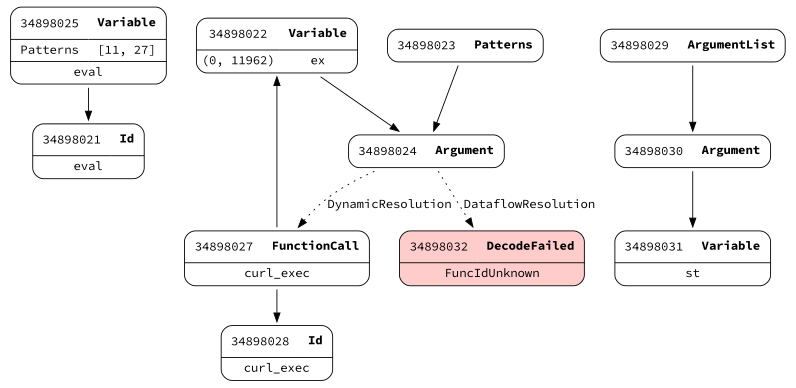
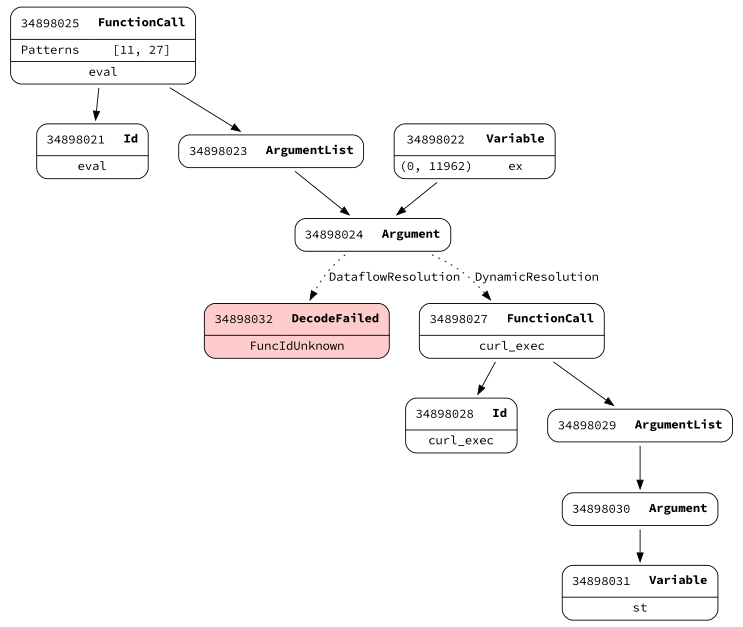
node "34898025": text "Variable" -> "FunctionCall"
node "34898023": text "Patterns" -> "ArgumentList"
edge "34898025" -> "34898023": added
edge "34898027" -> "34898022": now "34898027" -> "34898029"
